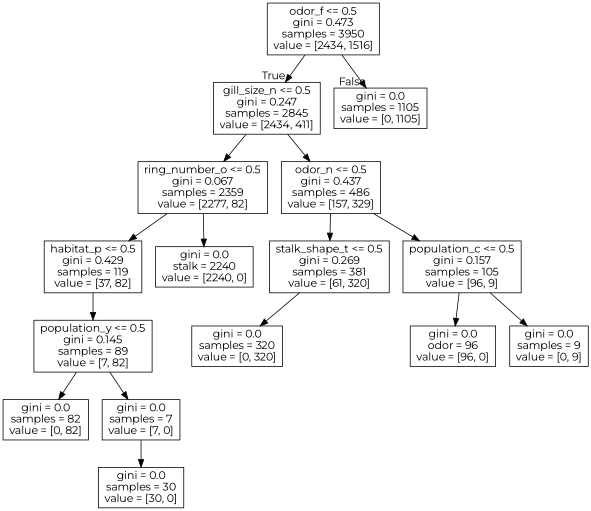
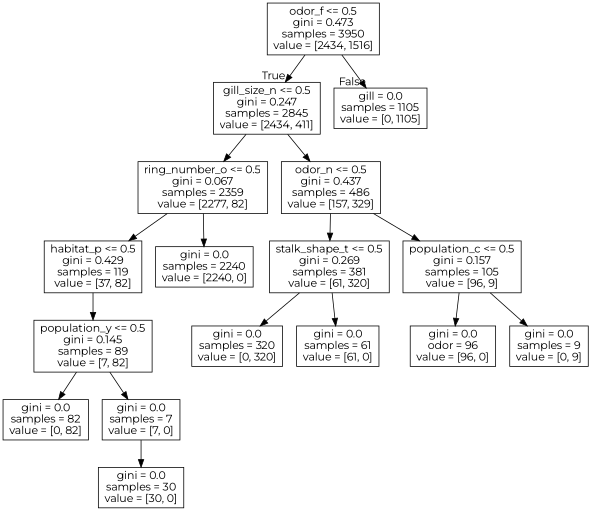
node "gini = 0.0 samples = 1105 value = [0, 1105]": label "gini = 0.0 samples = 1105 value = [0, 1105]" -> "gill = 0.0 samples = 1105 value = [0, 1105]"
node "gini = 0.0 stalk = 2240 value = [2240, 0]": label "gini = 0.0 stalk = 2240 value = [2240, 0]" -> "gini = 0.0 samples = 2240 value = [2240, 0]"
node "gini = 0.0 samples = 61 value = [61, 0]": added
